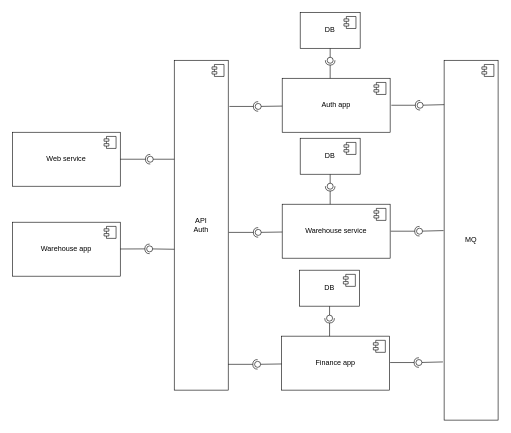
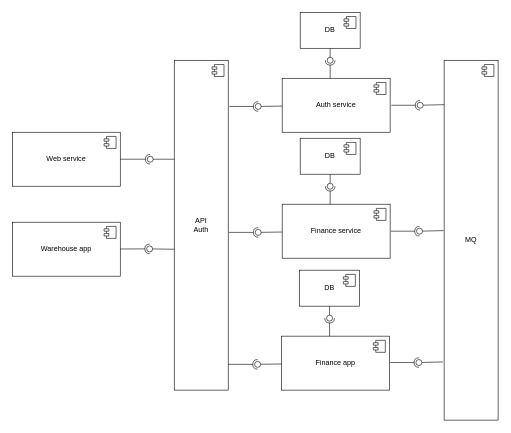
node "Auth app": label "Auth app" -> "Auth service"
node "Warehouse service": label "Warehouse service" -> "Finance service"
